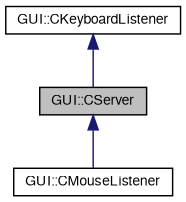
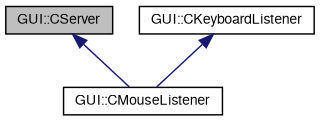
edge "GUI::CServer" -> "GUI::CKeyboardListener": now "GUI::CMouseListener" -> "GUI::CKeyboardListener"
